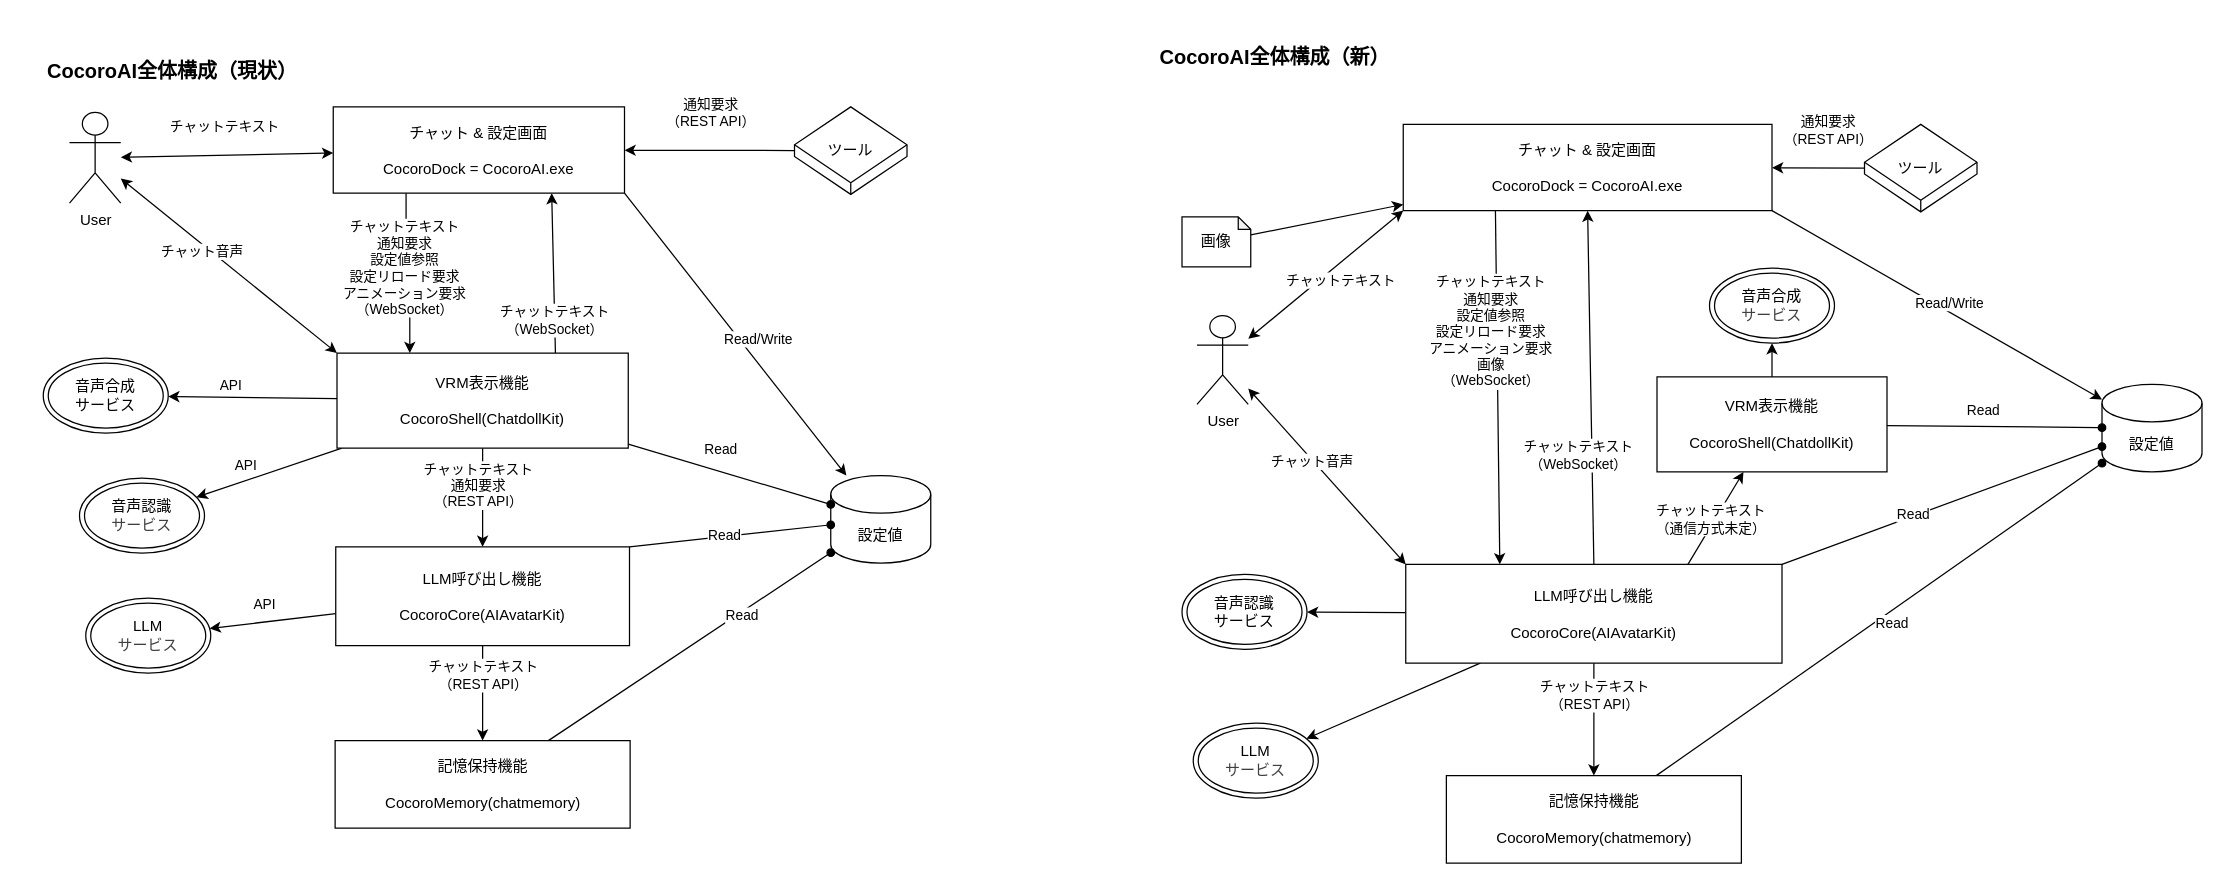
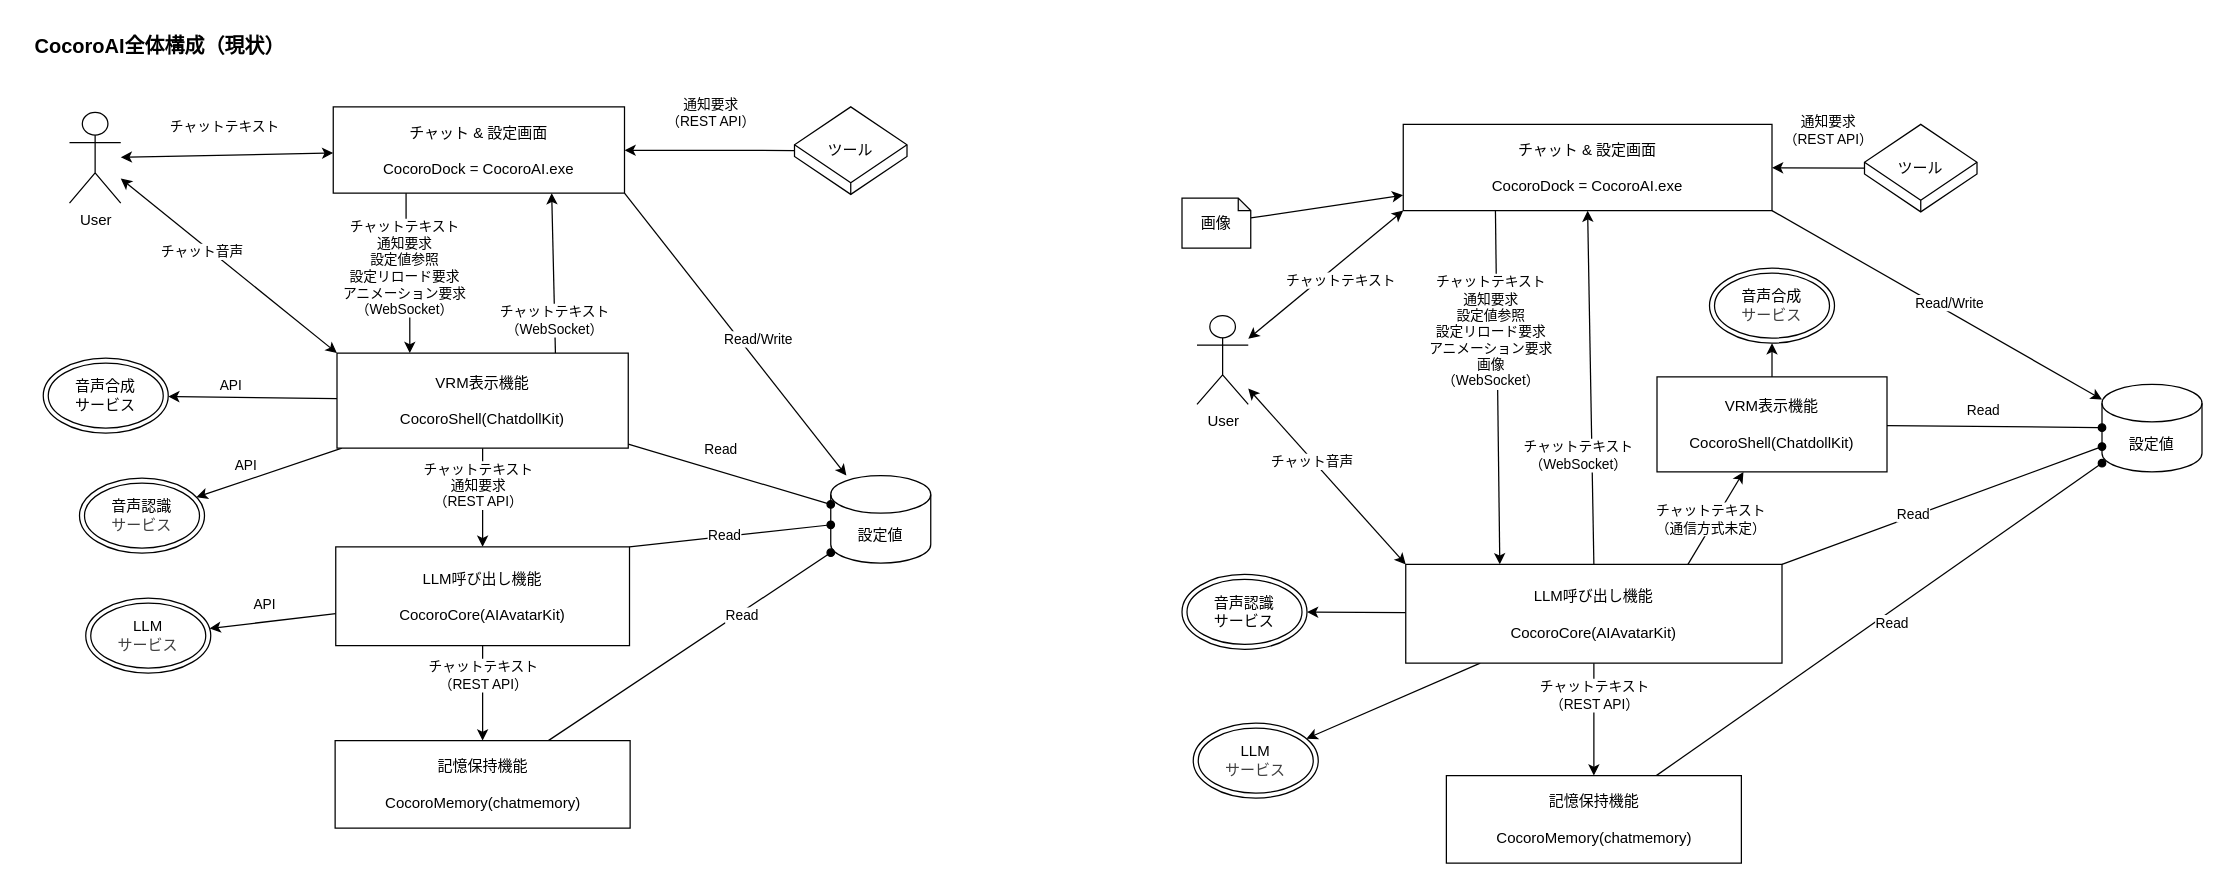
node "CocoroAI全体構成（新）": removed
node "CocoroAI全体構成（現状）": moved (171, 70) -> (159, 45)
node "画像": moved (1216, 242) -> (1216, 223)
